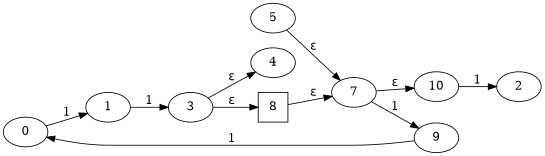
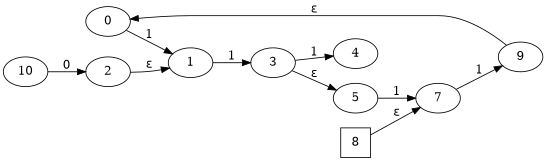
edge "5" -> "7": label "ɛ" -> "1"
edge "2" -> "1": added, label "ɛ"
edge "3" -> "4": label "ɛ" -> "1"
edge "10" -> "2": label "1" -> "0"
edge "7" -> "10": removed, label "ɛ"
edge "3" -> "8": now "3" -> "5"
edge "9" -> "0": label "1" -> "ɛ"
